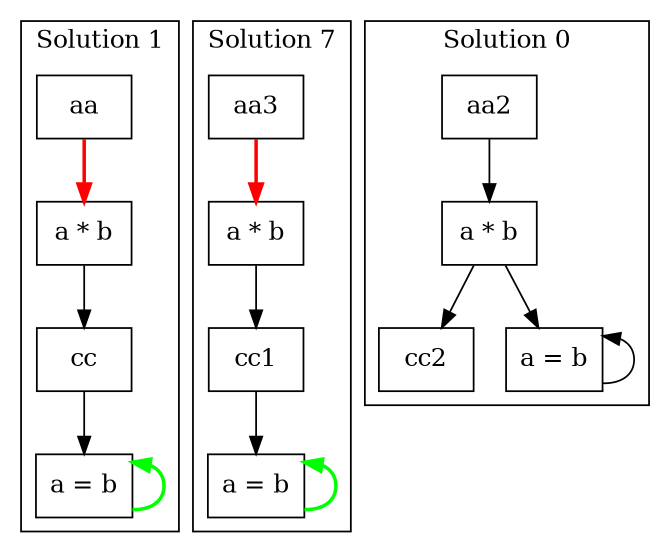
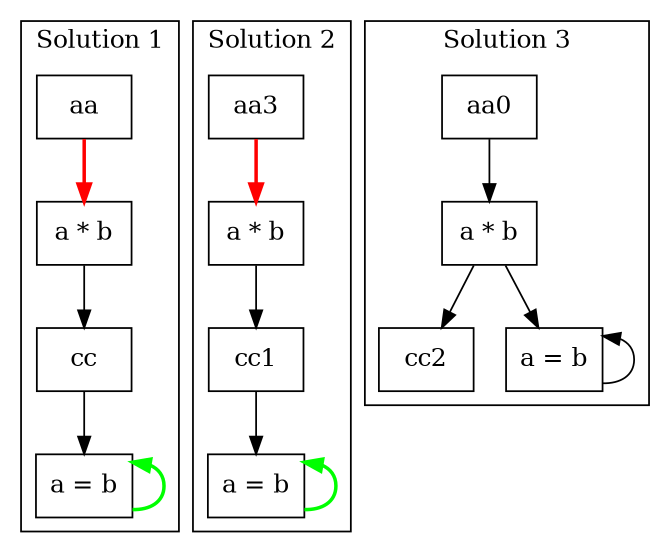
cluster "Solution 7": label "Solution 7" -> "Solution 2"
cluster "Solution 0": label "Solution 0" -> "Solution 3"
node "aa2": label "aa2" -> "aa0"
